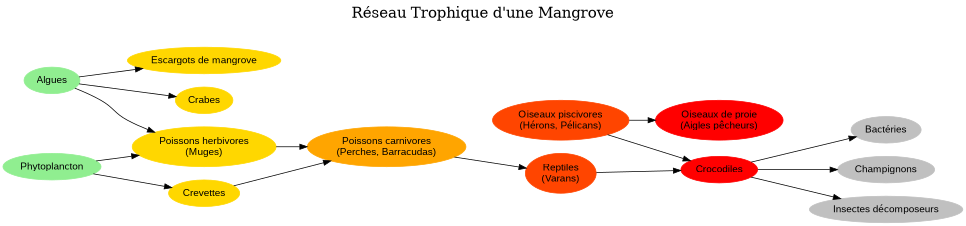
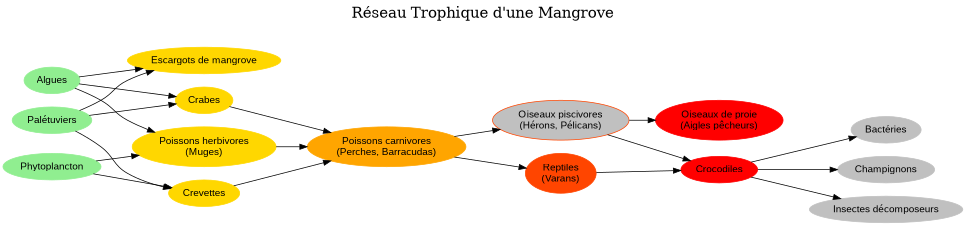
edge "Crabes" -> "Poissons carnivores (Perches, Barracudas)": added
node "Palétuviers": added
node "Oiseaux piscivores (Hérons, Pélicans)": fillcolor orangered -> gray
edge "Poissons carnivores (Perches, Barracudas)" -> "Oiseaux piscivores (Hérons, Pélicans)": added
